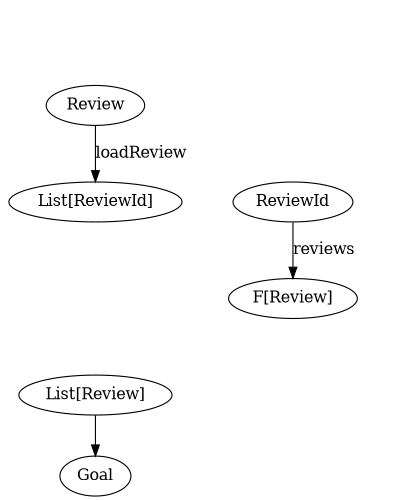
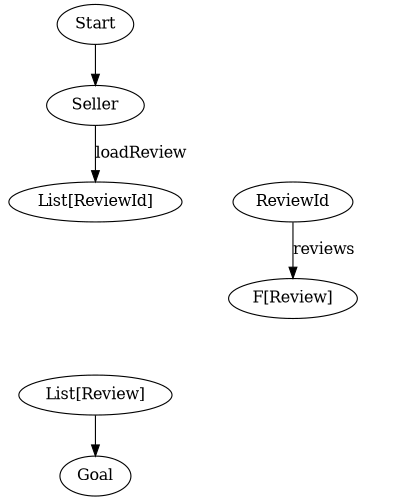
node "Start": added
node "Review": label "Review" -> "Seller"
